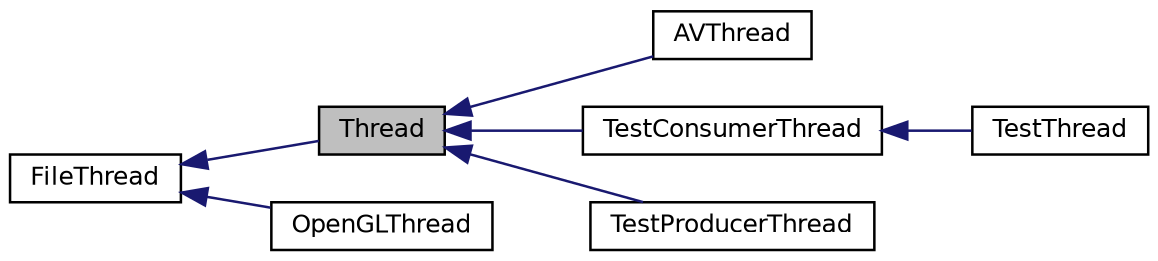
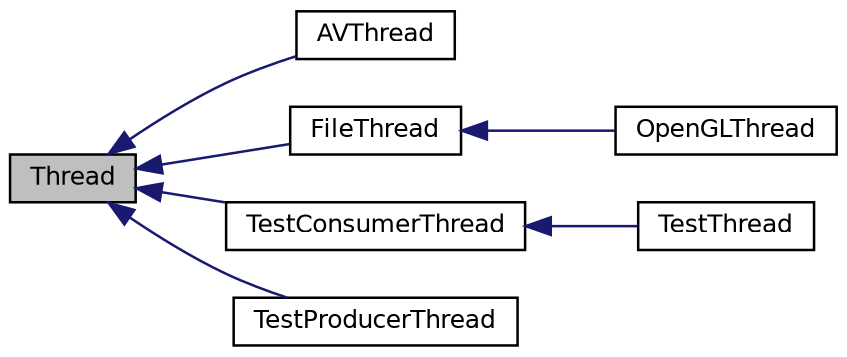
edge "Thread" -> "FileThread": reversed
